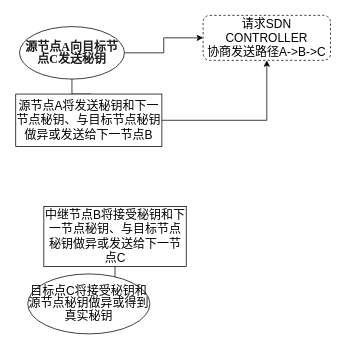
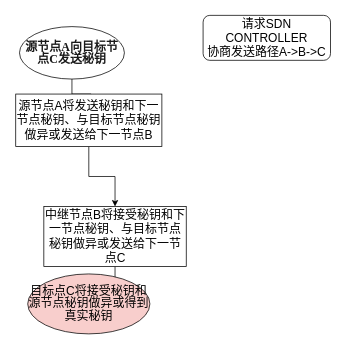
node "请求SDN CONTROLLER 协商发送路径A->B->C": style dashed -> solid
edge "源节点A向目标节点C发送秘钥" -> "请求SDN CONTROLLER 协商发送路径A->B->C": removed
edge "源节点A将发送秘钥和下一节点秘钥、与目标节点秘钥做异或发送给下一节点B" -> "请求SDN CONTROLLER 协商发送路径A->B->C": now "源节点A将发送秘钥和下一节点秘钥、与目标节点秘钥做异或发送给下一节点B" -> "中继节点B将接受秘钥和下一节点秘钥、与目标节点秘钥做异或发送给下一节点C"
node "目标点C将接受秘钥和源节点秘钥做异或得到真实秘钥": fillcolor #ffffff -> #f8cecc
